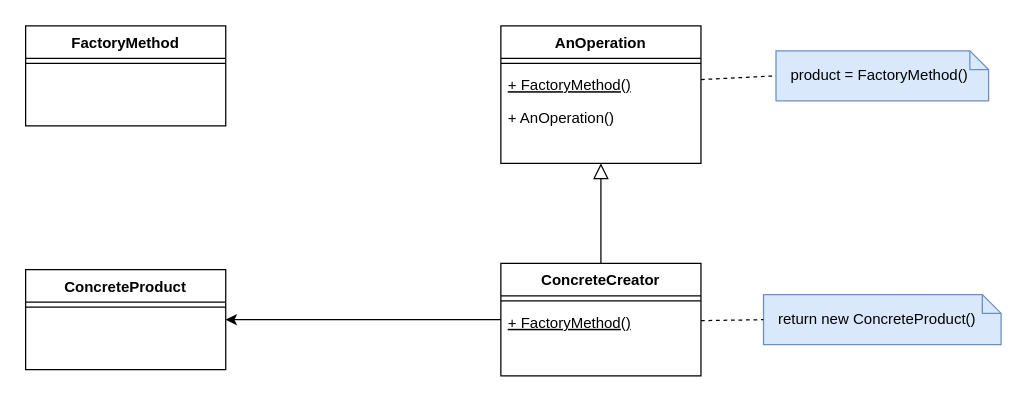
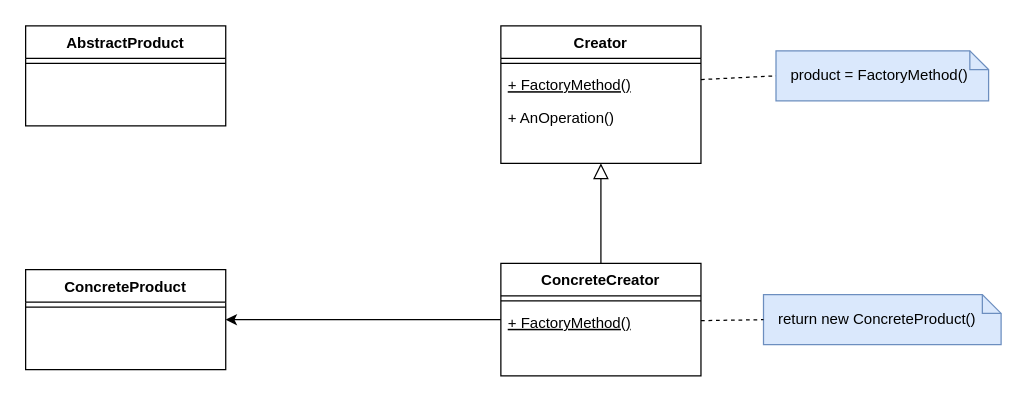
node "FactoryMethod": label "FactoryMethod" -> "AbstractProduct"
node "AnOperation": label "AnOperation" -> "Creator"
